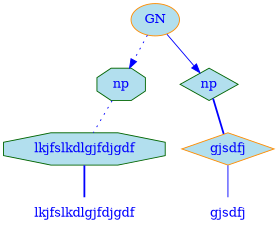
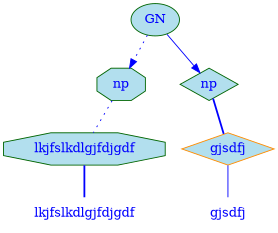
node "GN": color darkorange -> darkgreen
